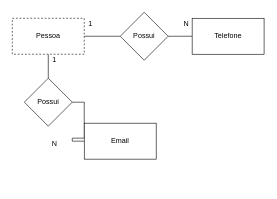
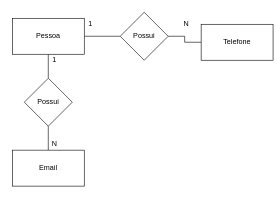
node "Pessoa": style dashed -> solid
node "Telefone": moved (228, 36) -> (237, 42)
node "Email": moved (120, 141) -> (48, 168)
